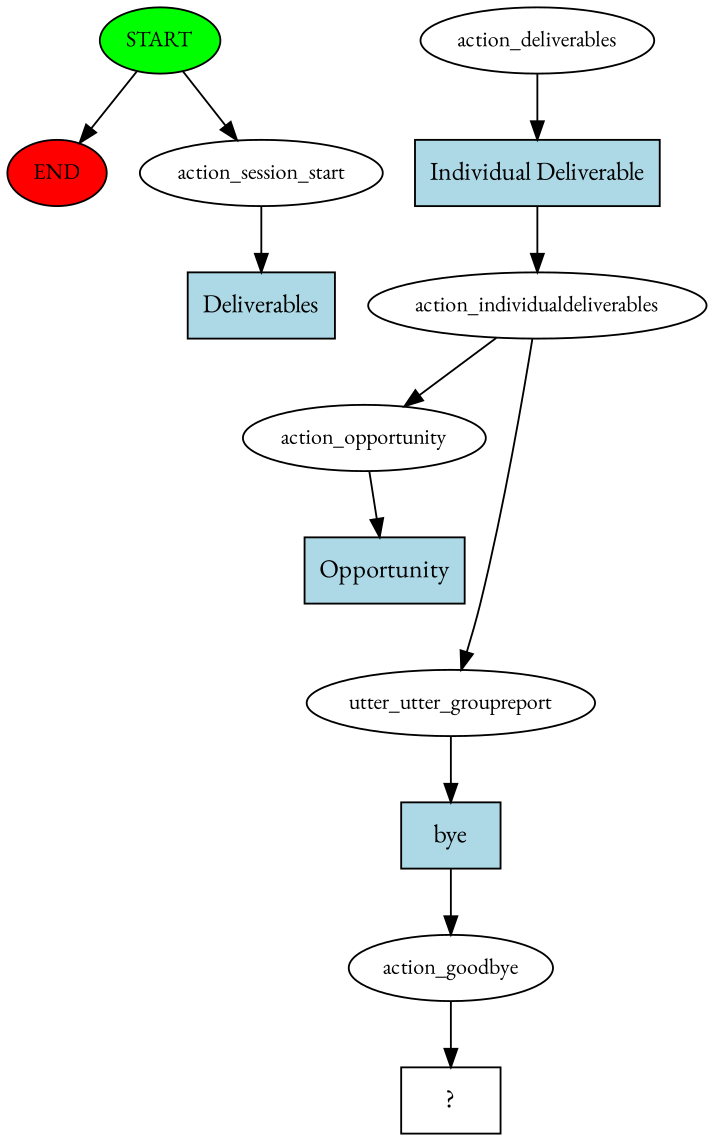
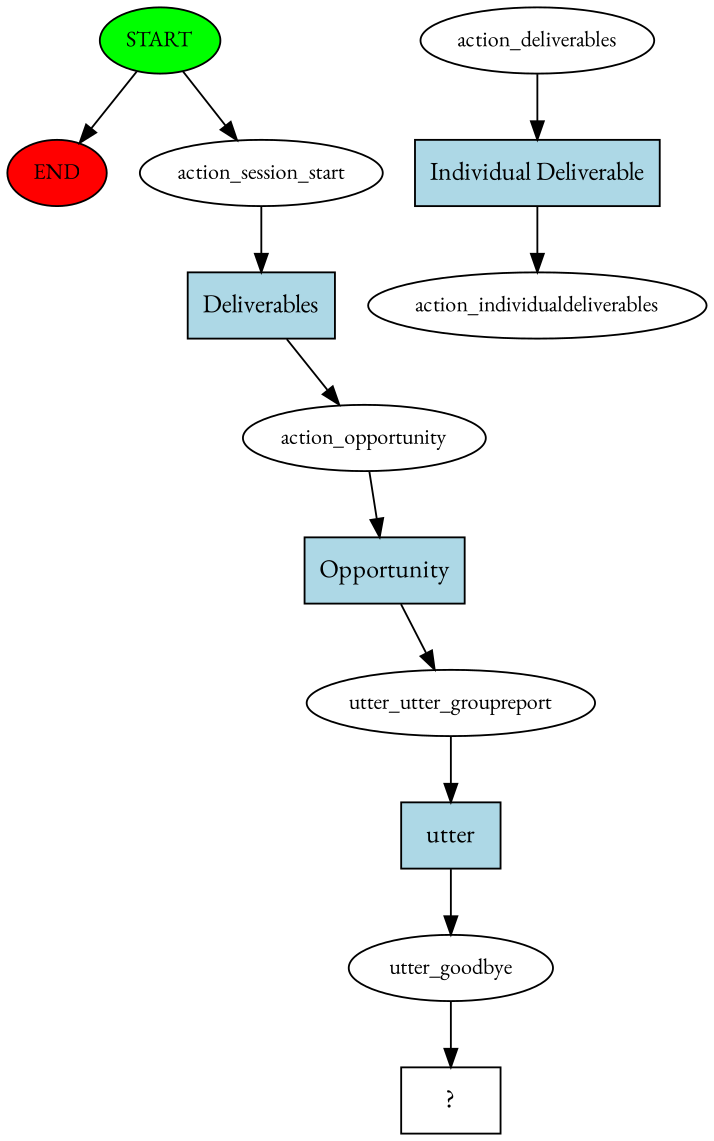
edge "action_individualdeliverables" -> "action_opportunity": now "Deliverables" -> "action_opportunity"
edge "action_individualdeliverables" -> "utter_utter_groupreport": now "Opportunity" -> "utter_utter_groupreport"
node "bye": label "bye" -> "utter"
node "action_goodbye": label "action_goodbye" -> "utter_goodbye"
